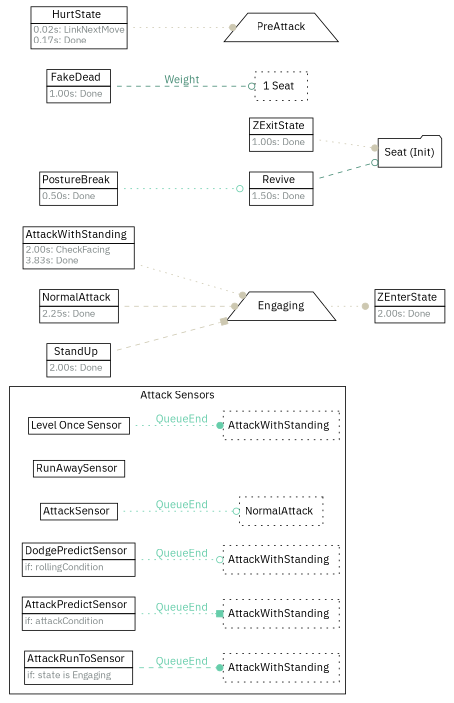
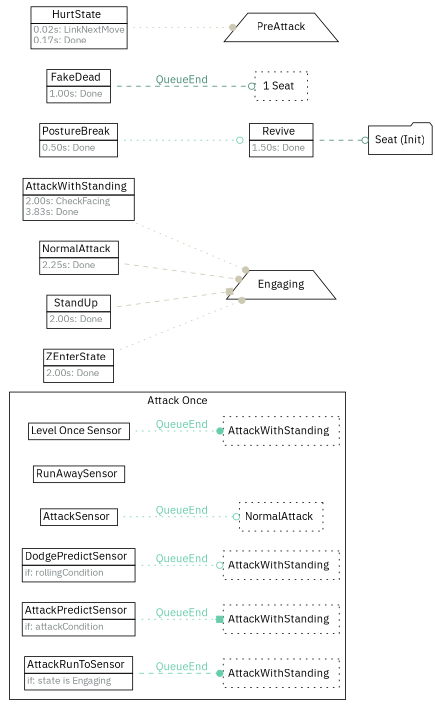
edge "FakeDead" -> "1 Seat": label "Weight" -> "QueueEnd"
node "ZExitState": removed
edge "Engaging" -> "ZEnterState": reversed
cluster "Attack Sensors": label "Attack Sensors" -> "Attack Once"
